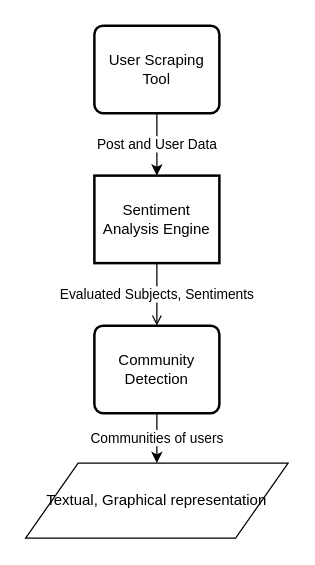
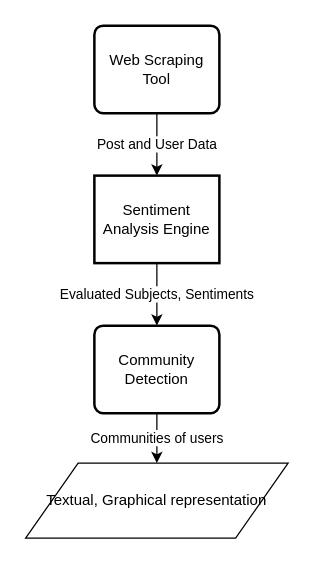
node "User Scraping Tool": label "User Scraping Tool" -> "Web Scraping Tool"
edge "Sentiment Analysis Engine" -> "Community Detection": arrowhead open -> classic
